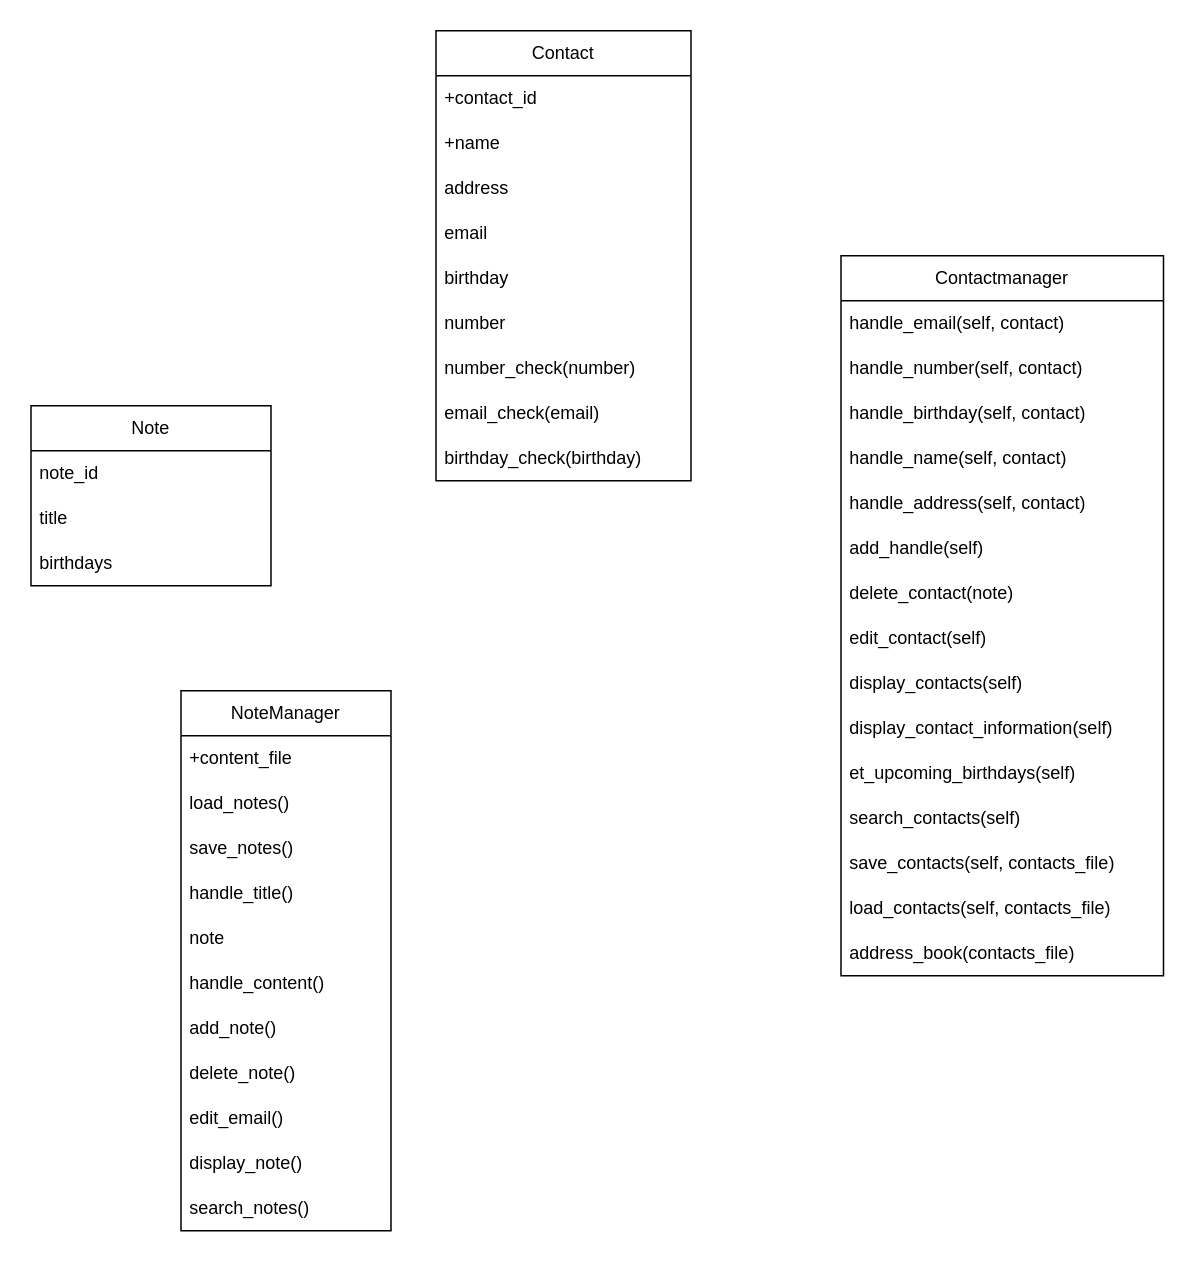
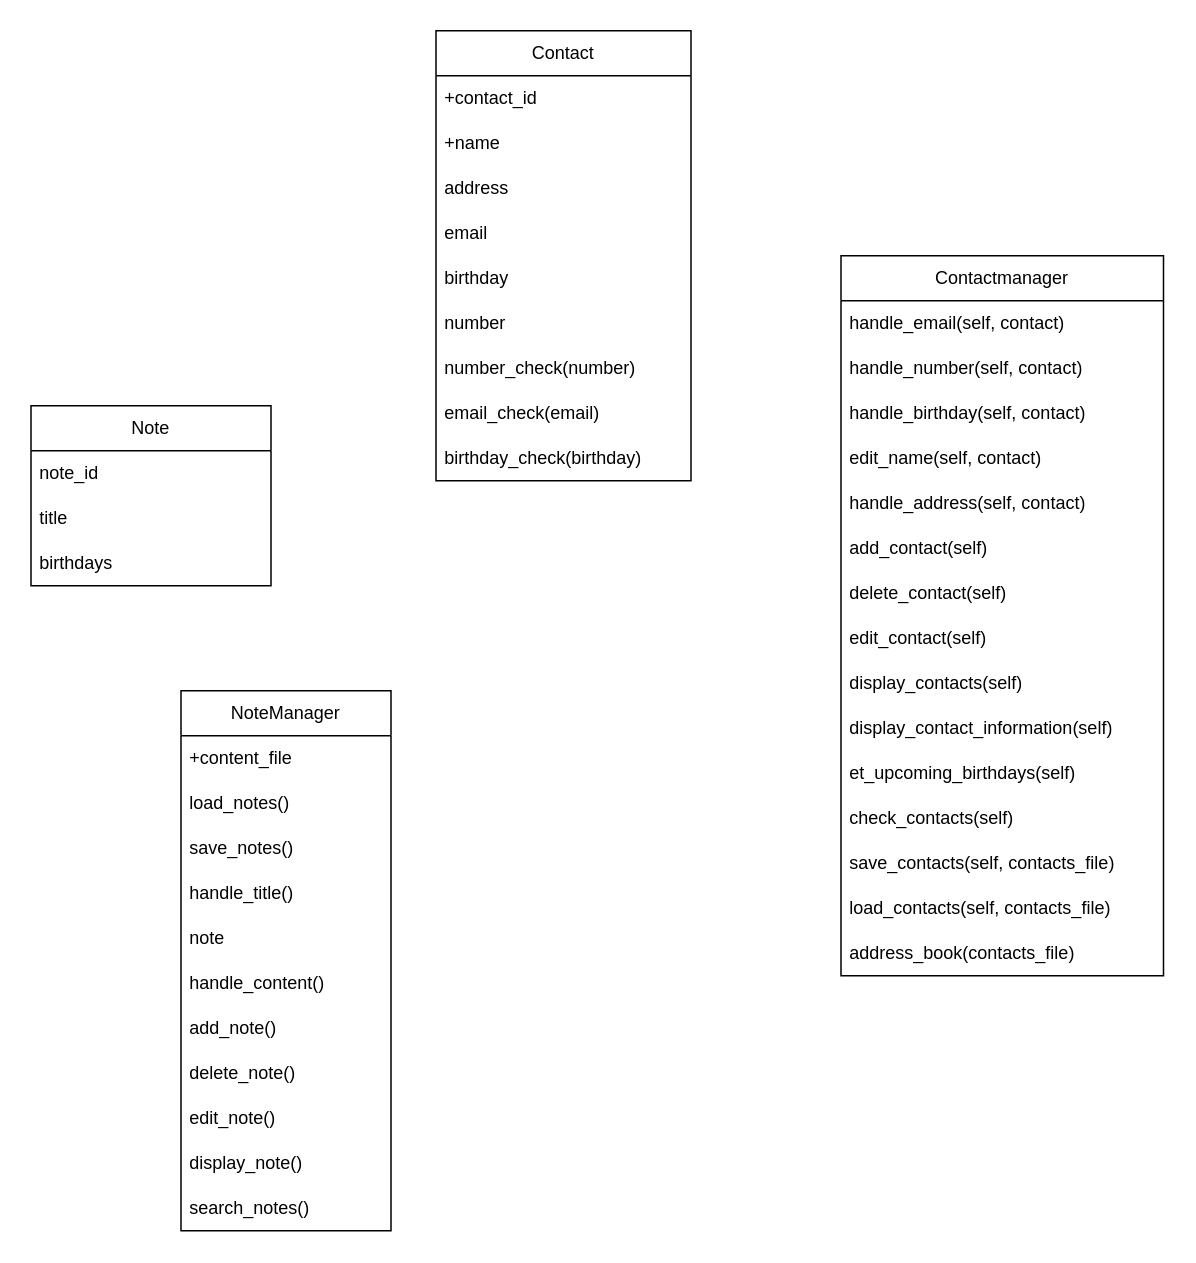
node "handle_name(self, contact)": label "handle_name(self, contact)" -> "edit_name(self, contact)"
node "add_handle(self)": label "add_handle(self)" -> "add_contact(self)"
node "delete_contact(note)": label "delete_contact(note)" -> "delete_contact(self)"
node "search_contacts(self)": label "search_contacts(self)" -> "check_contacts(self)"
node "edit_email()": label "edit_email()" -> "edit_note()"
